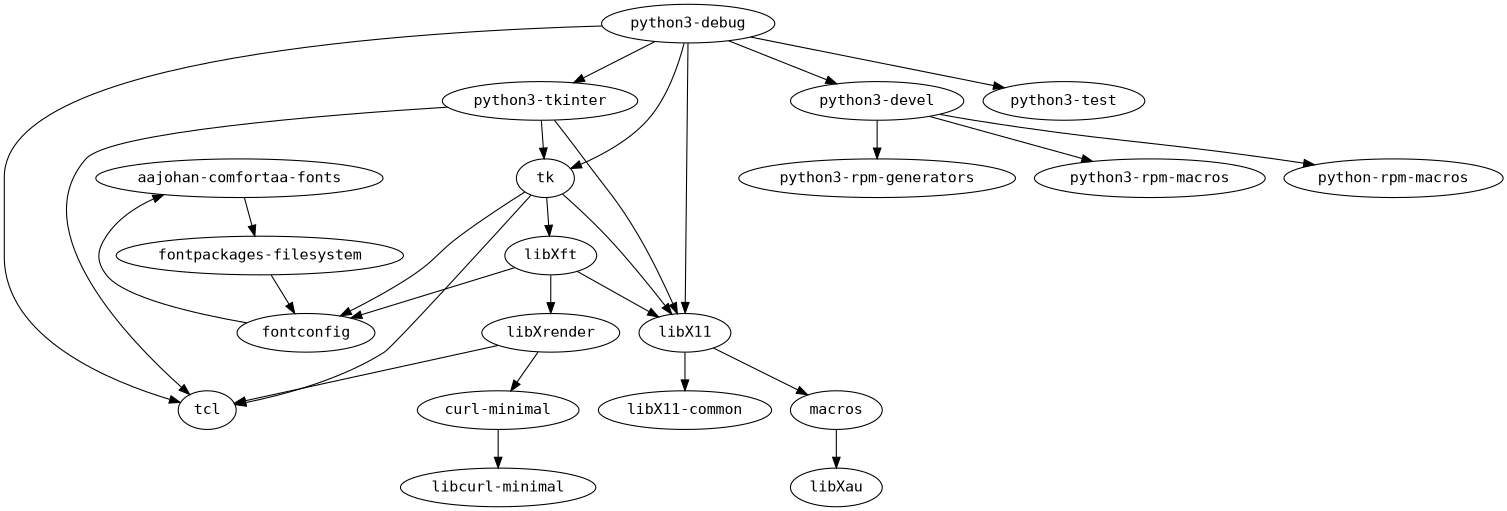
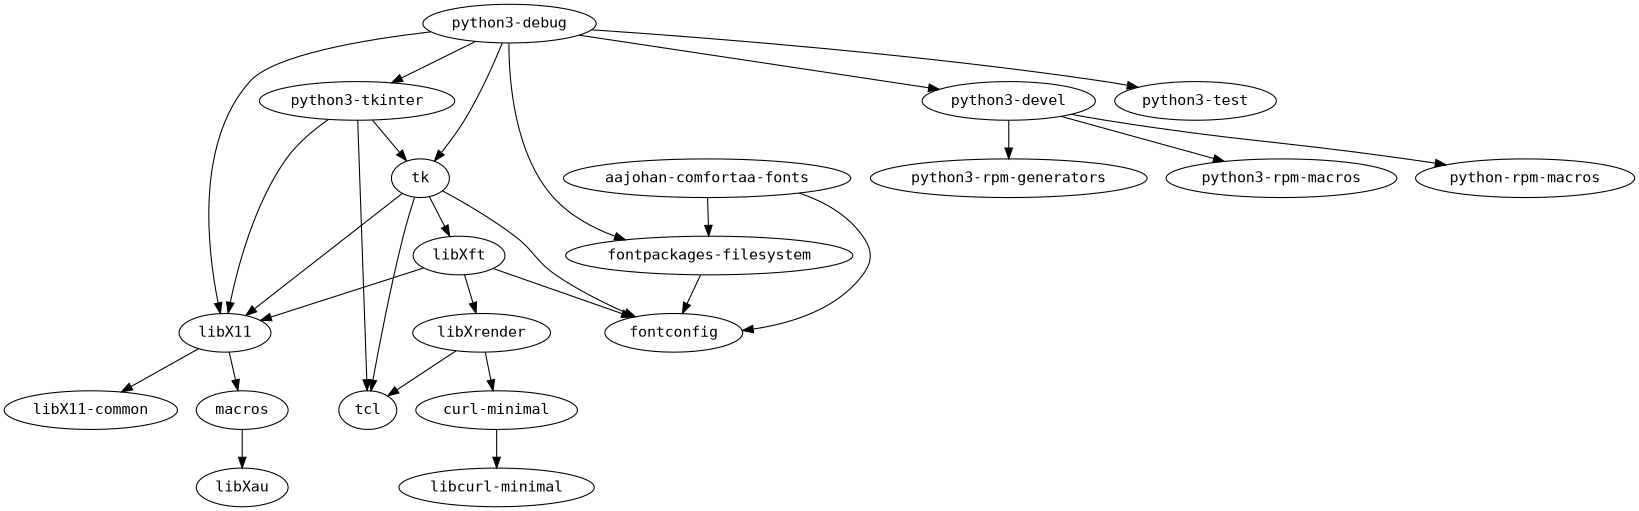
edge "python3-debug" -> "tcl": now "python3-debug" -> "fontpackages-filesystem"
edge "fontconfig" -> "aajohan-comfortaa-fonts": reversed
